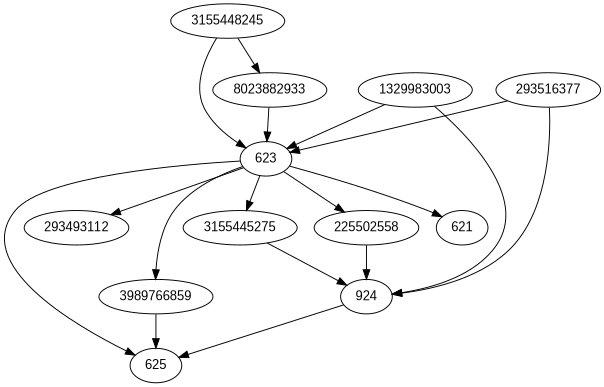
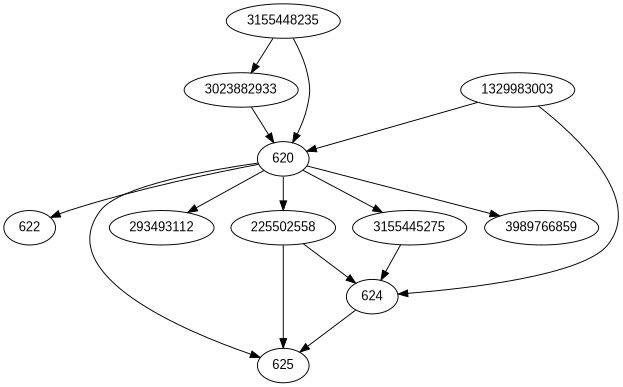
node "3155448245": label "3155448245" -> "3155448235"
node "8023882933": label "8023882933" -> "3023882933"
node "293516377": removed
node "623": label "623" -> "620"
node "621": label "621" -> "622"
node "924": label "924" -> "624"
edge "3989766859" -> "625": now "225502558" -> "625"
